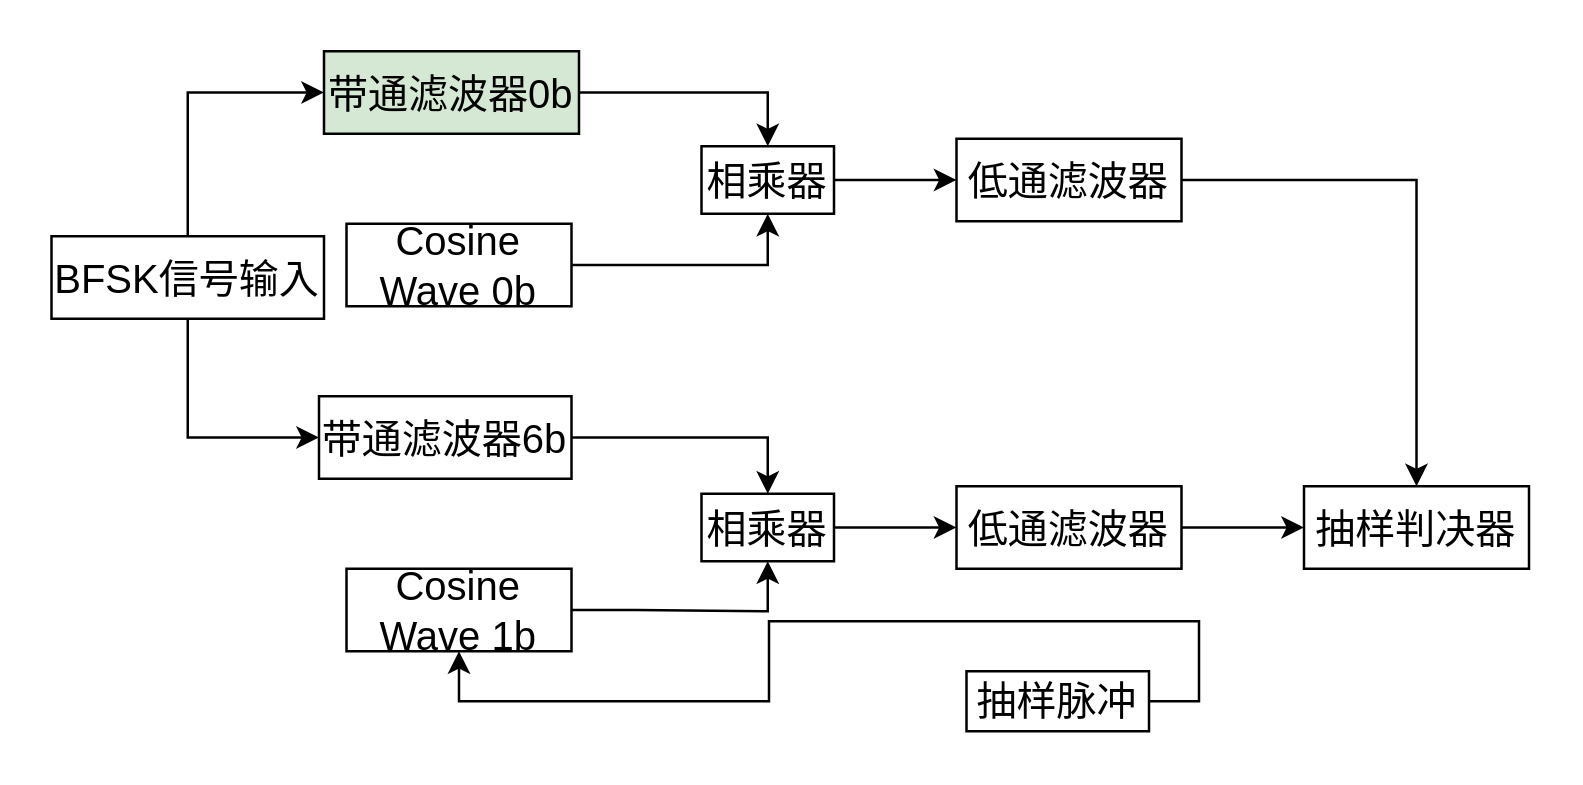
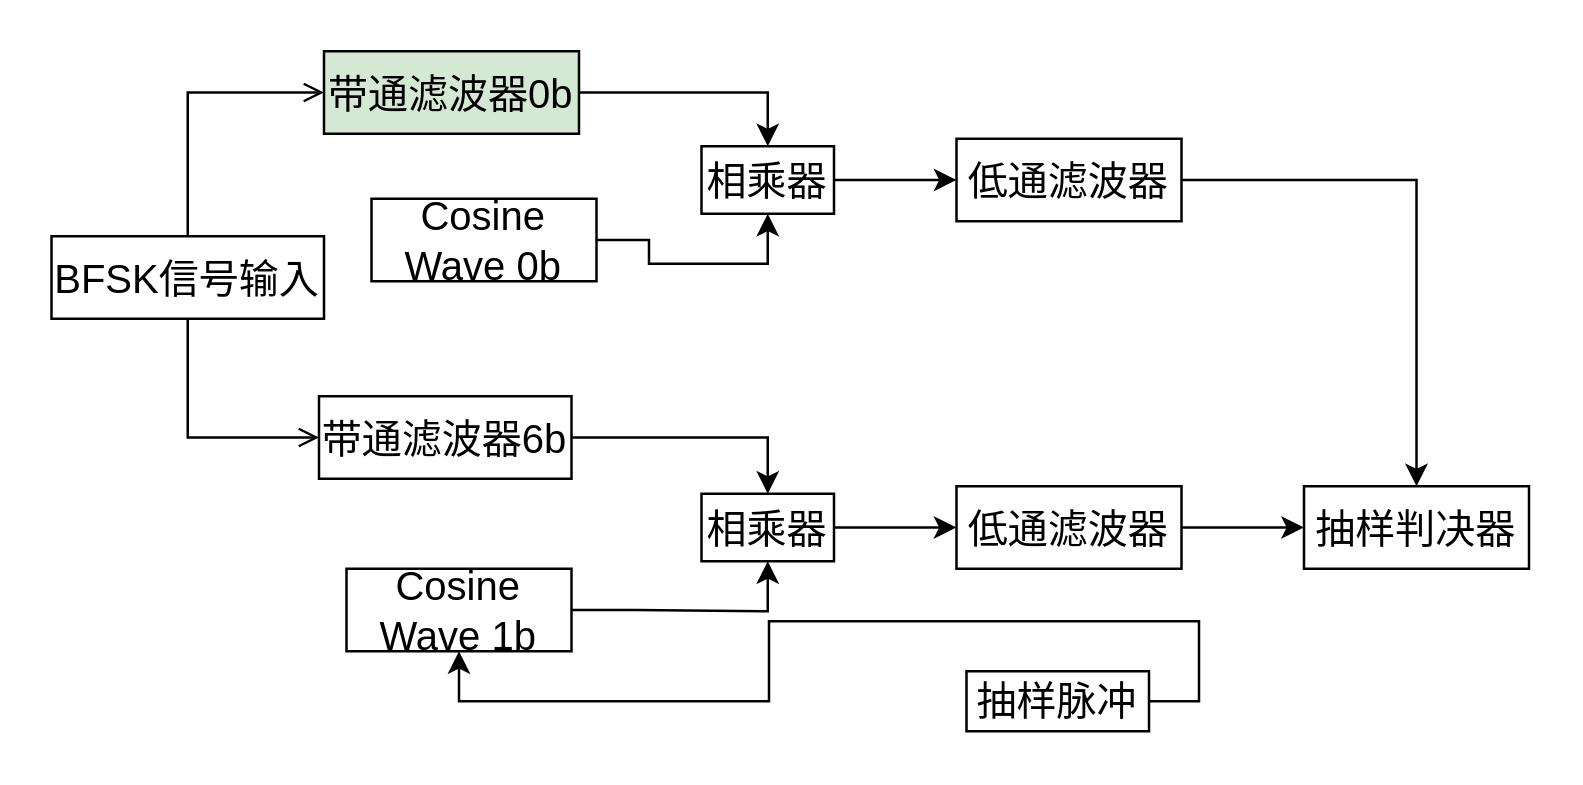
edge "BFSK信号输入" -> "带通滤波器0b": arrowhead classic -> open
node "Cosine Wave 0b": moved (459, 265) -> (484, 240)
edge "BFSK信号输入" -> "带通滤波器6b": arrowhead classic -> open
